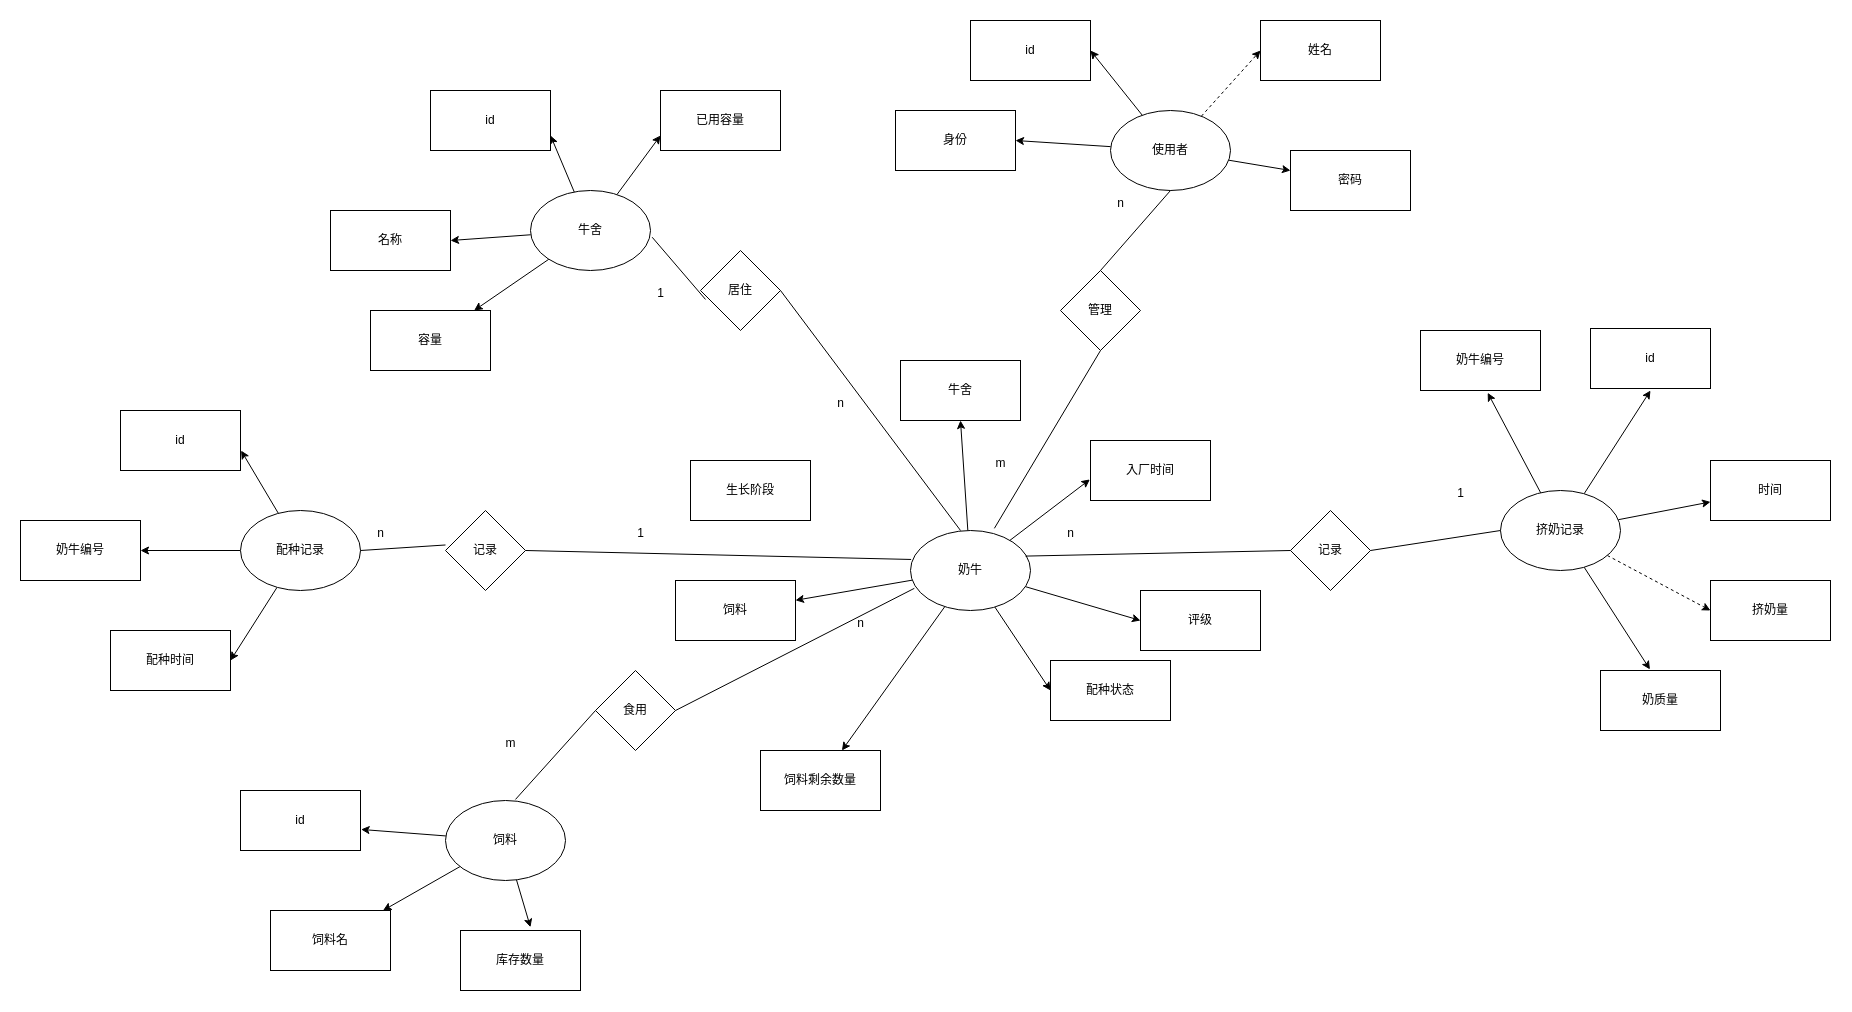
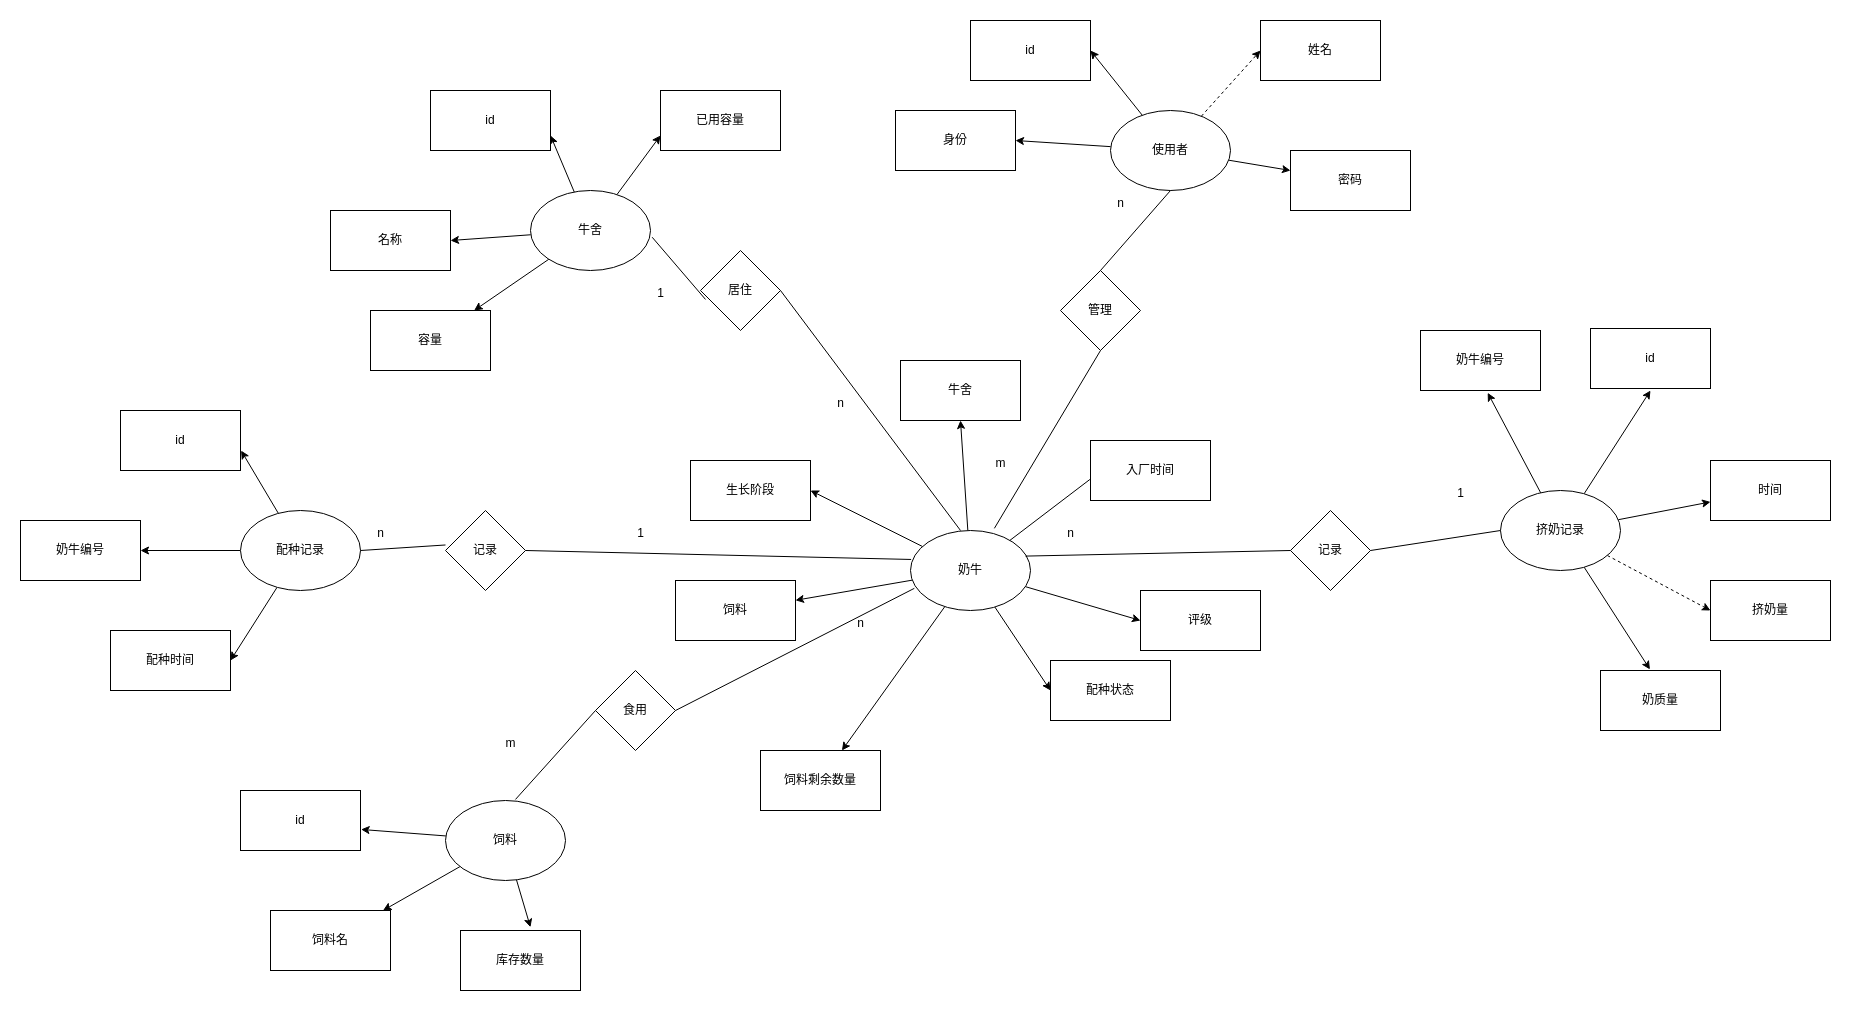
edge "奶牛" -> "入厂时间": arrowhead classic -> none
edge "奶牛" -> "生长阶段": added
